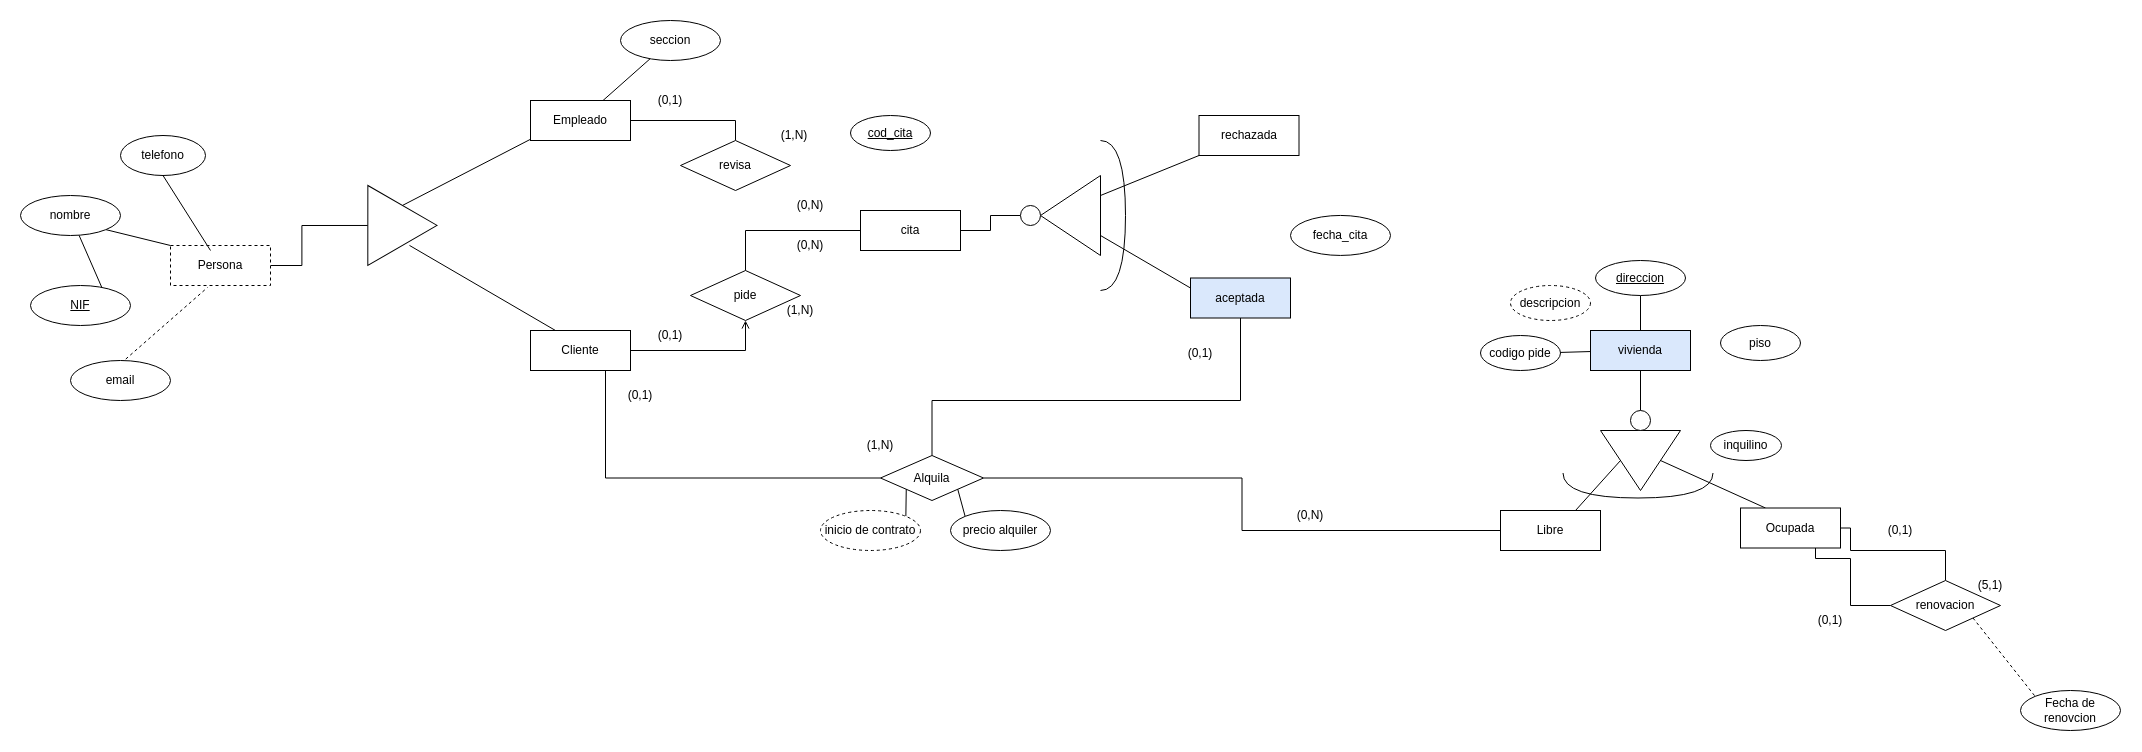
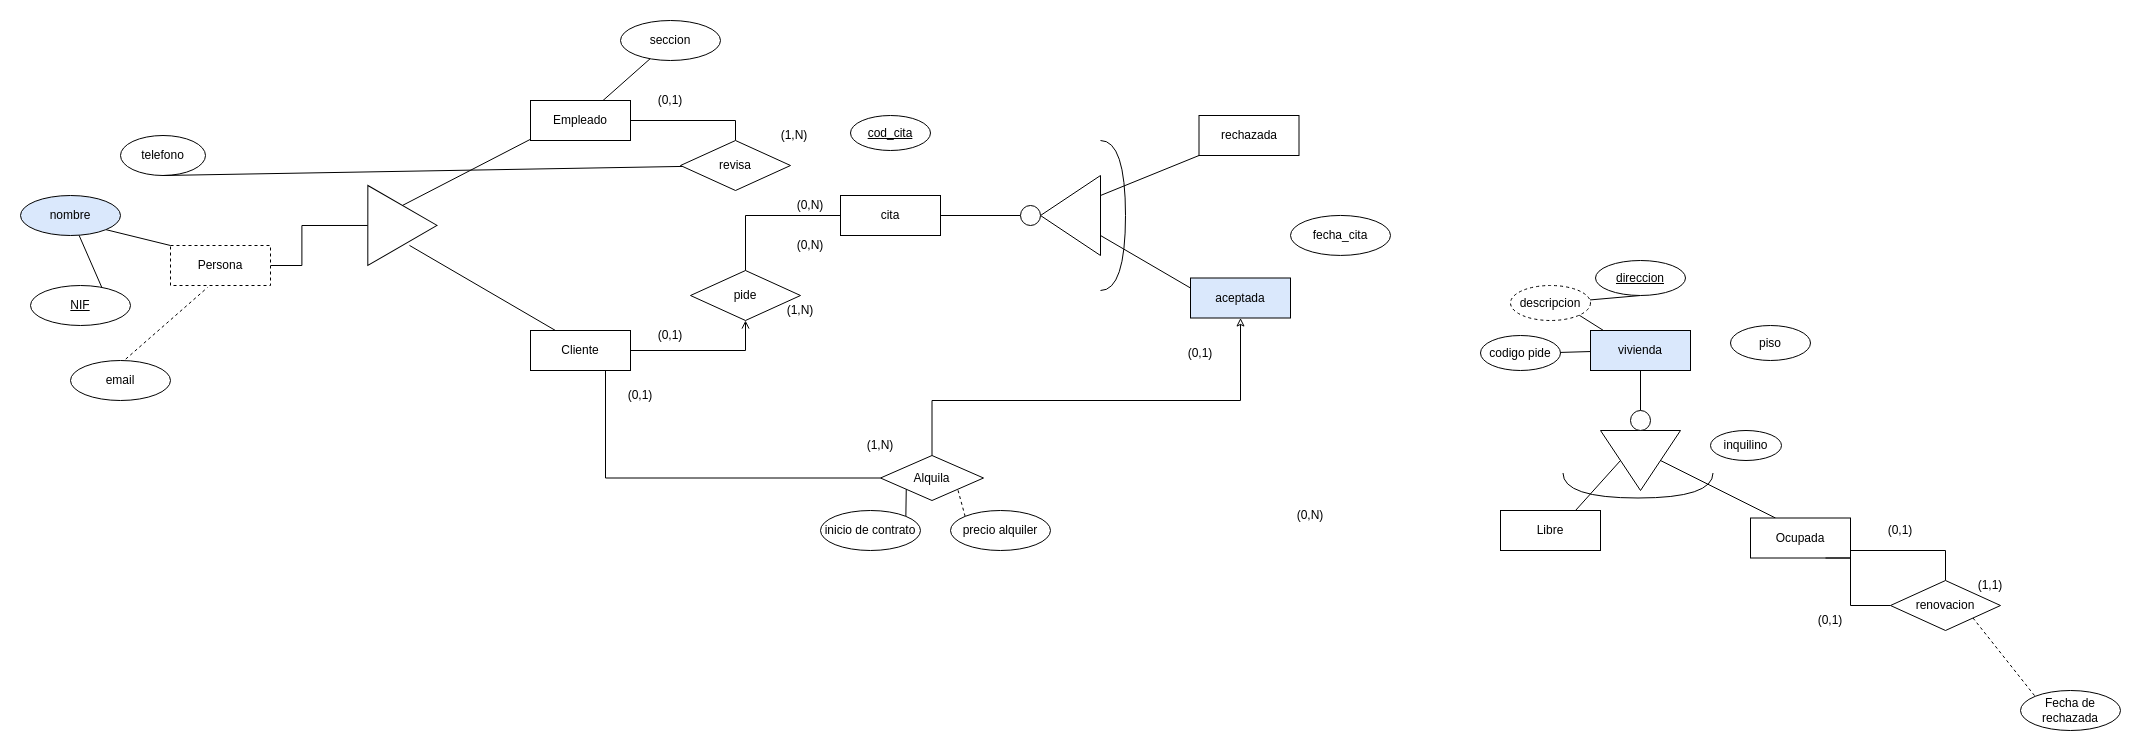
edge "telefono" -- "Persona": now "telefono" -- "revisa"
node "nombre": fillcolor #ffffff -> #dae8fc
node "cita": moved (911, 231) -> (891, 216)
edge "direccion" -- "vivienda": now "direccion" -- "descripcion"
edge "aceptada" -- "Alquila": arrowhead none -> classic
edge "descripcion" -- "vivienda": added
node "piso": moved (1761, 343) -> (1771, 343)
edge "Alquila" -- "precio alquiler": style solid -> dashed
edge "Alquila" -- "Libre": removed
node "Ocupada": moved (1791, 528) -> (1801, 538)
node "inicio de contrato": style dashed -> solid
node "(5,1)": label "(5,1)" -> "(1,1)"
node "Fecha de renovcion": label "Fecha de renovcion" -> "Fecha de rechazada"
